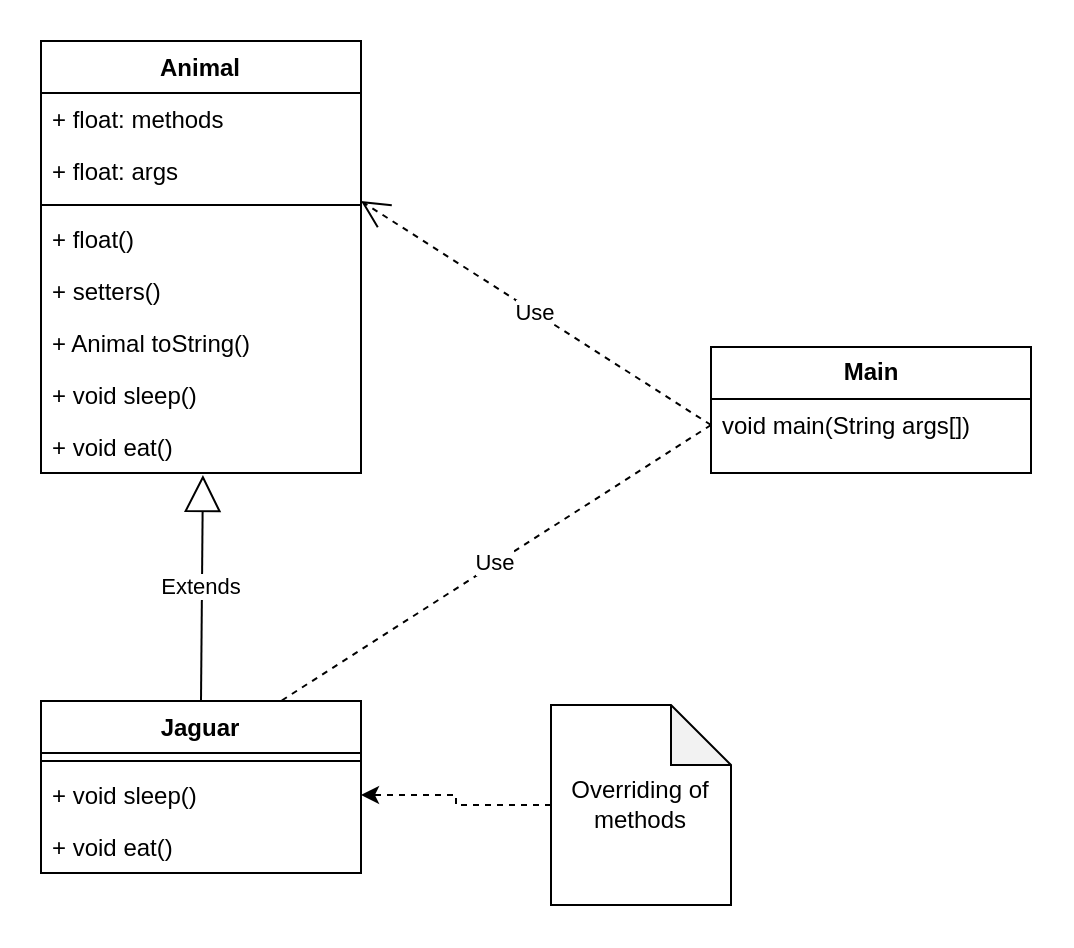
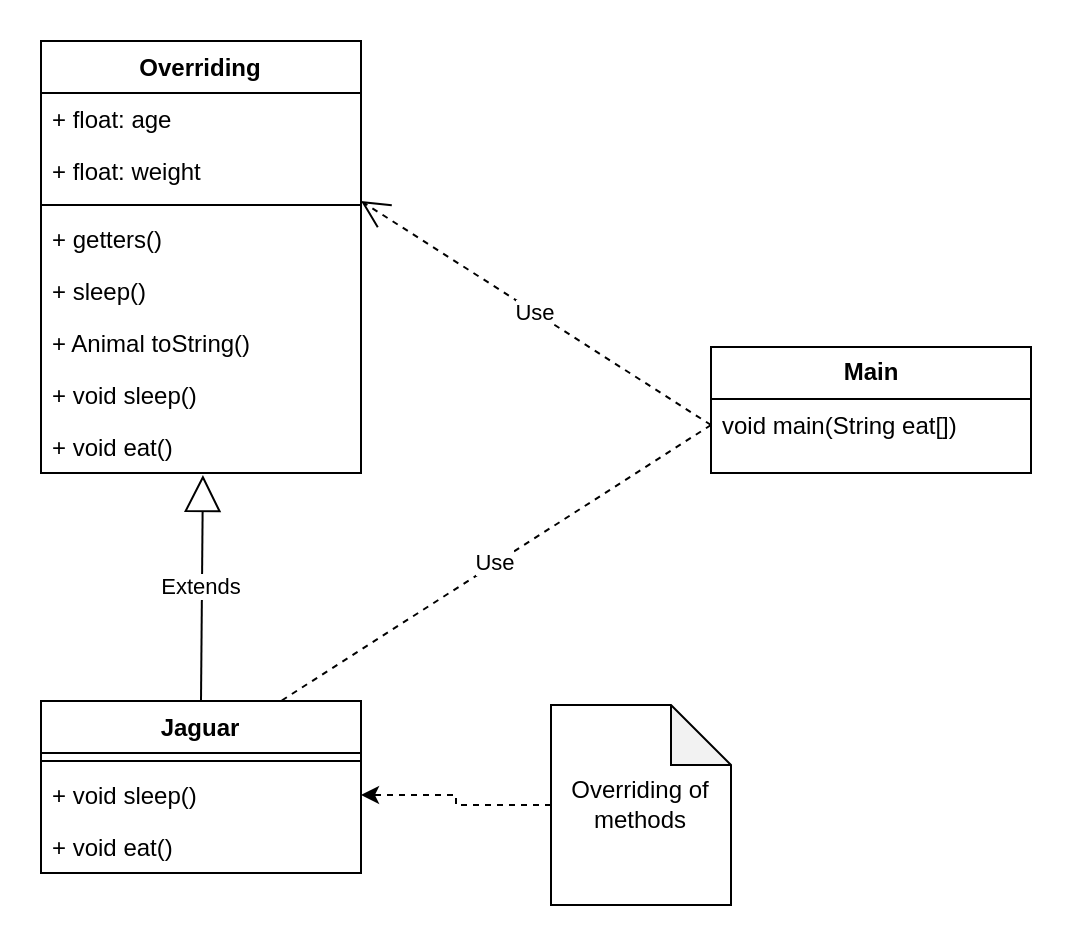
node "Animal": label "Animal" -> "Overriding"
node "+ float: methods": label "+ float: methods" -> "+ float: age"
node "+ float: args": label "+ float: args" -> "+ float: weight"
node "+ float()": label "+ float()" -> "+ getters()"
node "+ setters()": label "+ setters()" -> "+ sleep()"
node "void main(String args[])": label "void main(String args[])" -> "void main(String eat[])"
